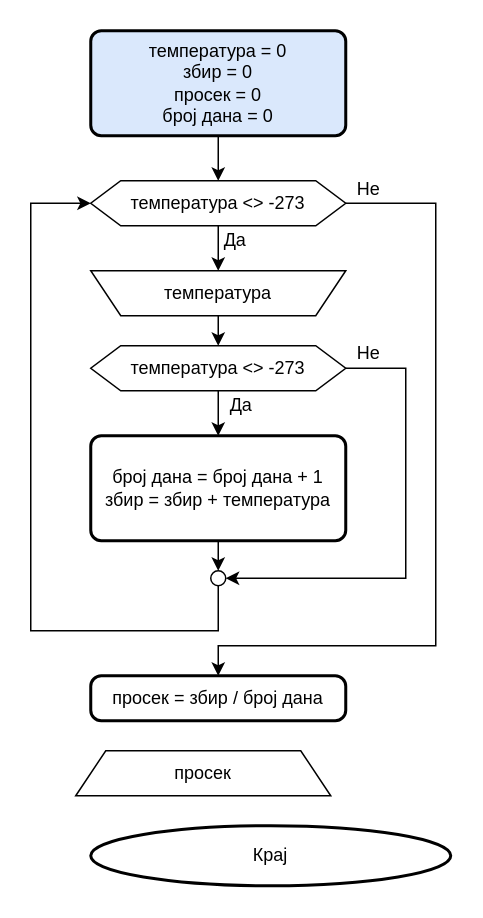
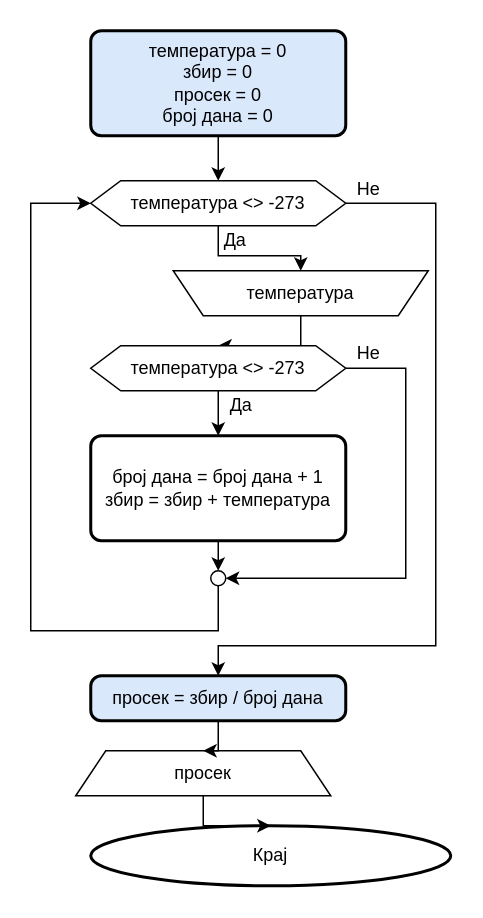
node "температура": moved (218, 293) -> (301, 293)
node "просек = збир / број дана": fillcolor #ffffff -> #dae8fc
edge "просек = збир / број дана" -> "просек": added
edge "просек" -> "Крај": added
